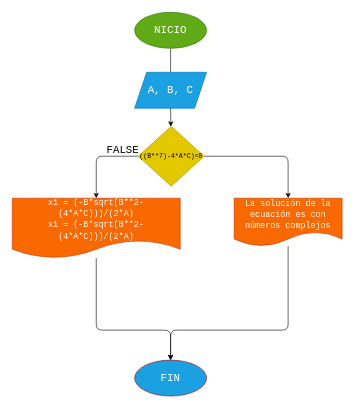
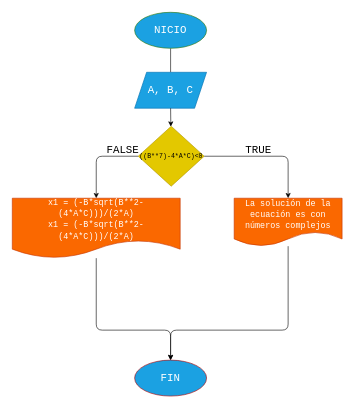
node "NICIO": fillcolor #60a917 -> #1ba1e2
node "TRUE": added
